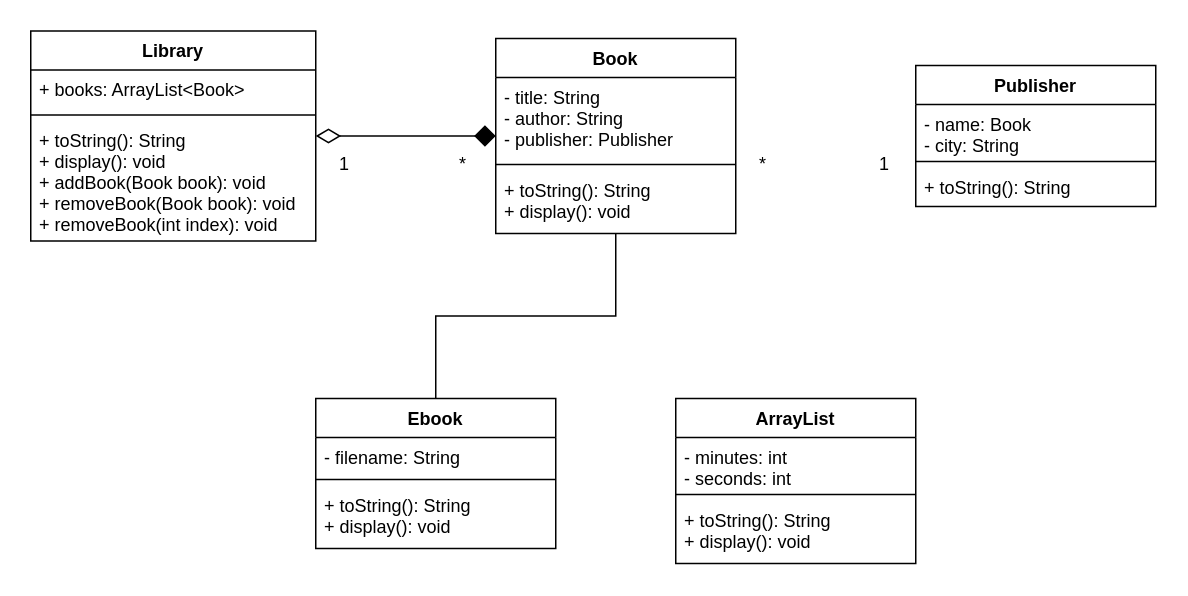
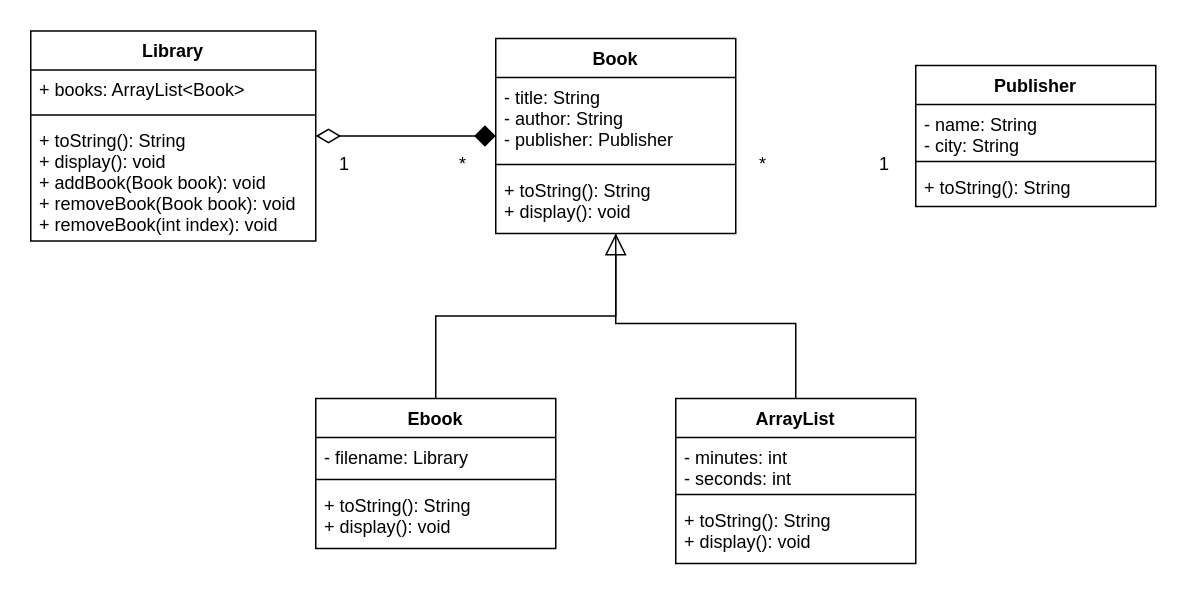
node "- name: Book - city: String": label "- name: Book - city: String" -> "- name: String - city: String"
edge "ArrayList" -> "Book": added
node "- filename: String": label "- filename: String" -> "- filename: Library"
